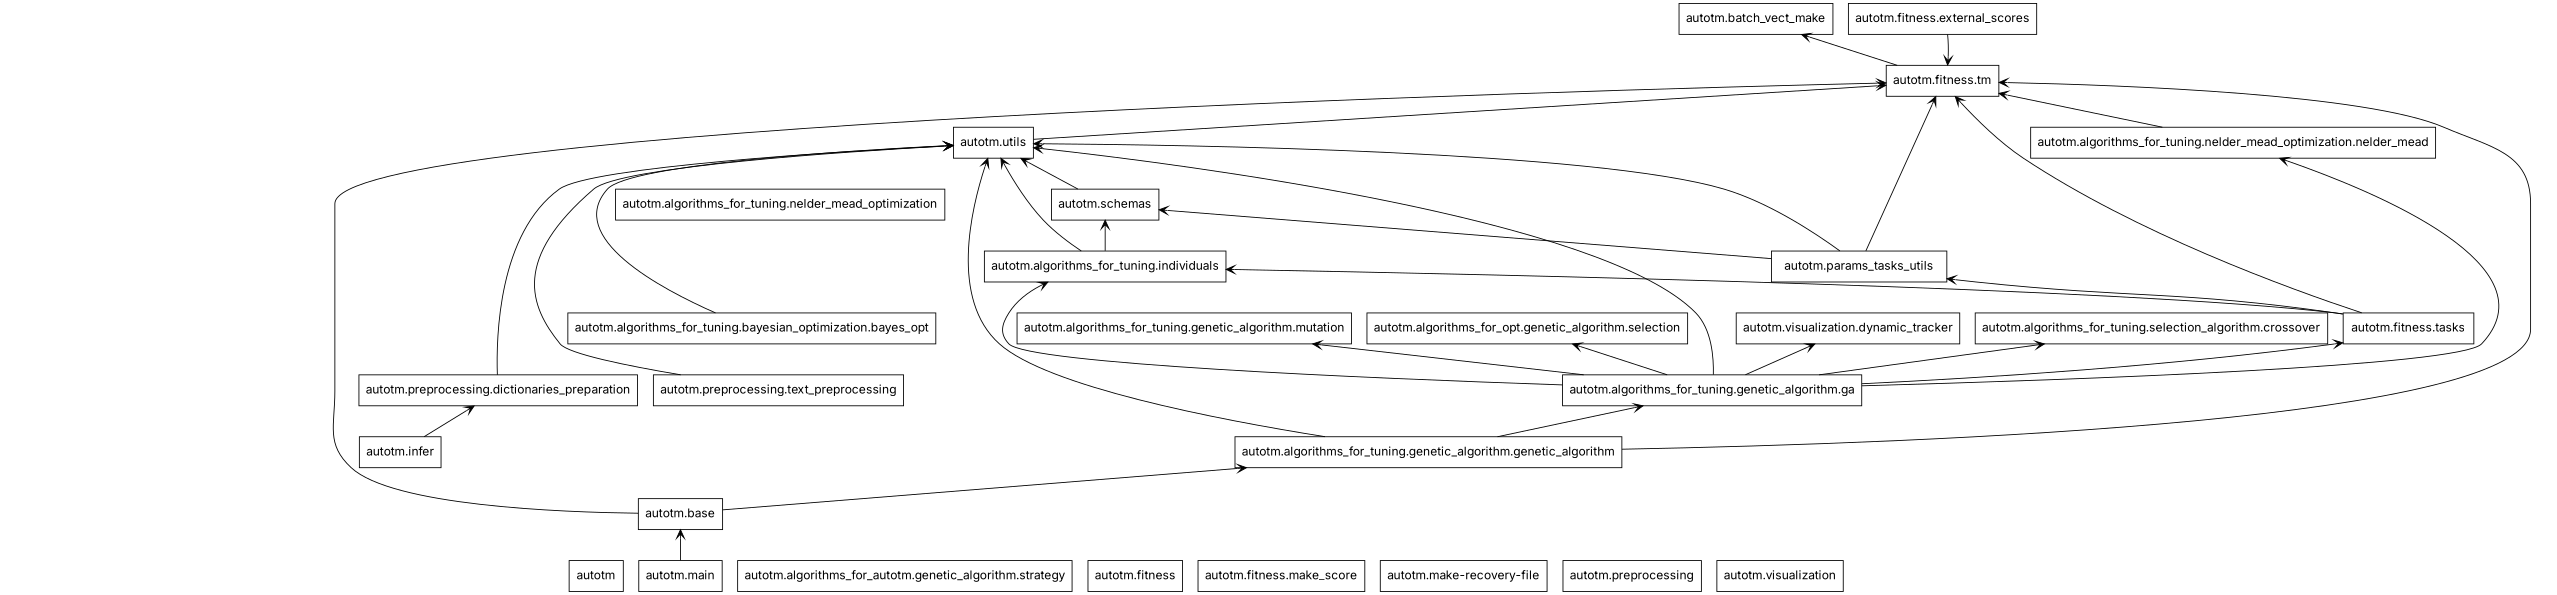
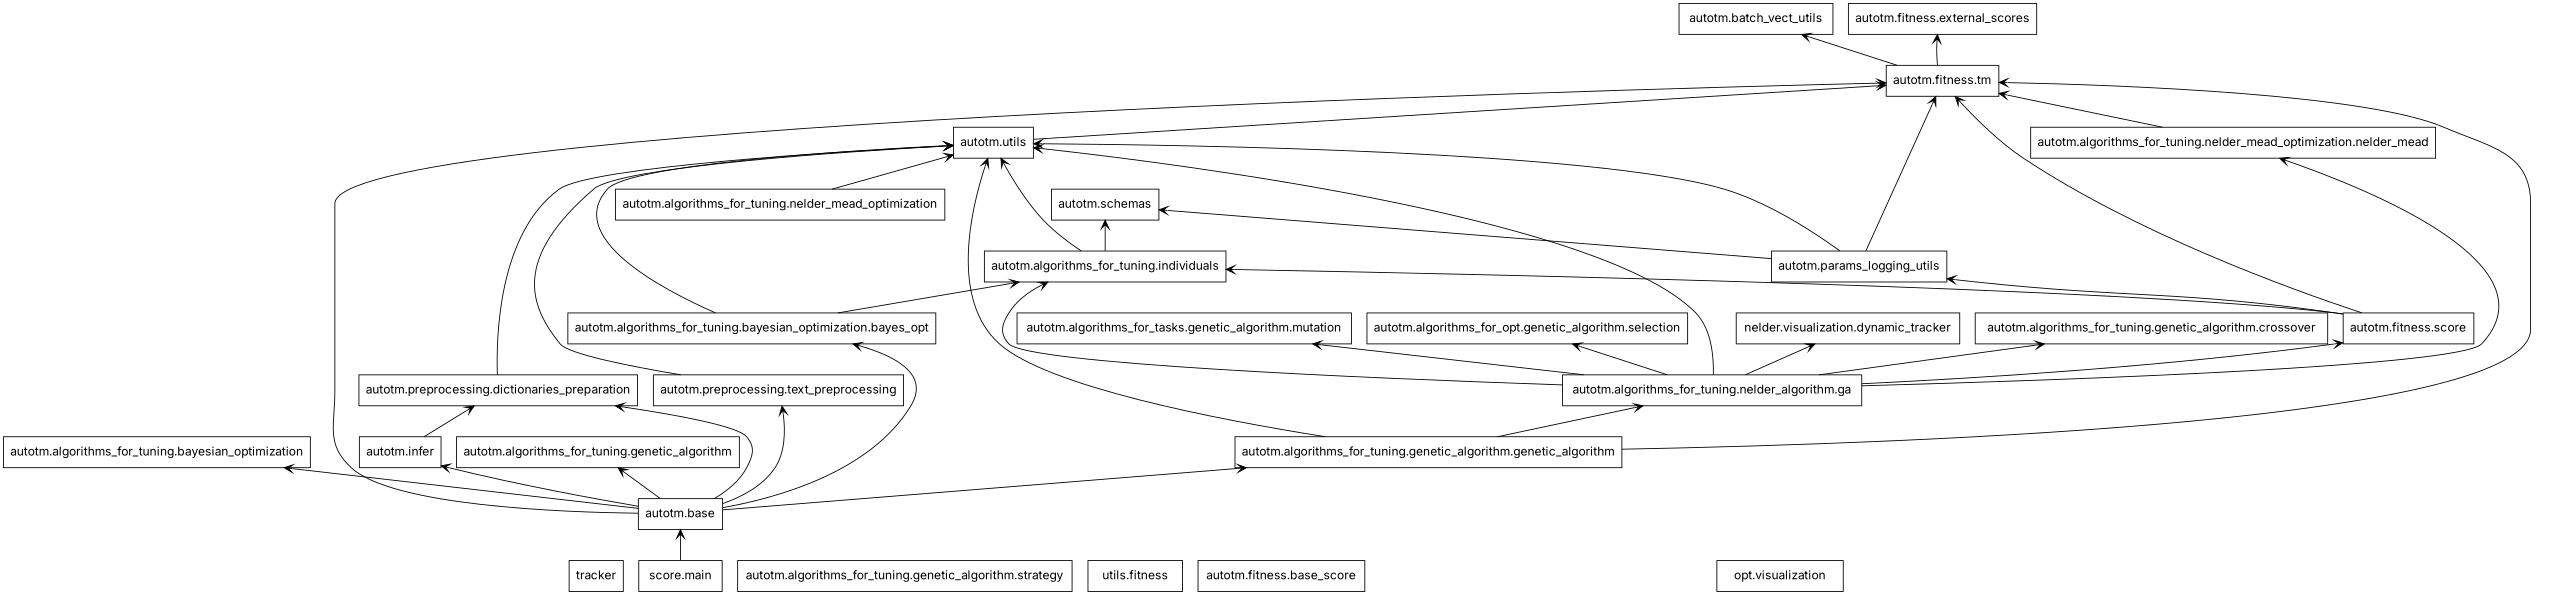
node "autotm.batch_vect_make": label "autotm.batch_vect_make" -> "autotm.batch_vect_utils"
edge "autotm.fitness.external_scores" -> "autotm.fitness.tm": reversed
edge "autotm.schemas" -> "autotm.utils": now "autotm.algorithms_for_tuning.nelder_mead_optimization" -> "autotm.utils"
node "autotm.params_tasks_utils": label "autotm.params_tasks_utils" -> "autotm.params_logging_utils"
edge "autotm.algorithms_for_tuning.bayesian_optimization.bayes_opt" -> "autotm.algorithms_for_tuning.individuals": added
node "autotm.algorithms_for_tuning.genetic_algorithm.mutation": label "autotm.algorithms_for_tuning.genetic_algorithm.mutation" -> "autotm.algorithms_for_tasks.genetic_algorithm.mutation"
node "autotm.visualization.dynamic_tracker": label "autotm.visualization.dynamic_tracker" -> "nelder.visualization.dynamic_tracker"
node "autotm.algorithms_for_tuning.selection_algorithm.crossover": label "autotm.algorithms_for_tuning.selection_algorithm.crossover" -> "autotm.algorithms_for_tuning.genetic_algorithm.crossover"
node "autotm.fitness.tasks": label "autotm.fitness.tasks" -> "autotm.fitness.score"
node "autotm.algorithms_for_tuning.genetic_algorithm.ga": label "autotm.algorithms_for_tuning.genetic_algorithm.ga" -> "autotm.algorithms_for_tuning.nelder_algorithm.ga"
edge "autotm.base" -> "autotm.preprocessing.dictionaries_preparation": added
node "autotm.algorithms_for_tuning.bayesian_optimization": added
node "autotm.algorithms_for_tuning.genetic_algorithm": added
edge "autotm.base" -> "autotm.algorithms_for_tuning.bayesian_optimization.bayes_opt": added
edge "autotm.base" -> "autotm.preprocessing.text_preprocessing": added
edge "autotm.base" -> "autotm.infer": added
node "autotm": label "autotm" -> "tracker"
node "autotm.main": label "autotm.main" -> "score.main"
node "autotm.algorithms_for_autotm.genetic_algorithm.strategy": label "autotm.algorithms_for_autotm.genetic_algorithm.strategy" -> "autotm.algorithms_for_tuning.genetic_algorithm.strategy"
node "autotm.fitness": label "autotm.fitness" -> "utils.fitness"
node "autotm.fitness.make_score": label "autotm.fitness.make_score" -> "autotm.fitness.base_score"
node "autotm.make-recovery-file": removed
node "autotm.preprocessing": removed
node "autotm.visualization": label "autotm.visualization" -> "opt.visualization"
